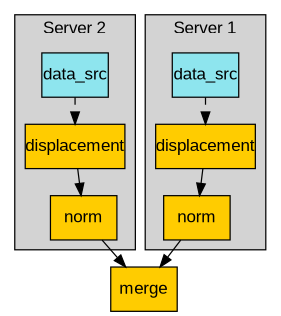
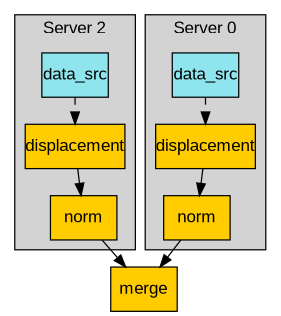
cluster "Server 1": label "Server 1" -> "Server 0"
